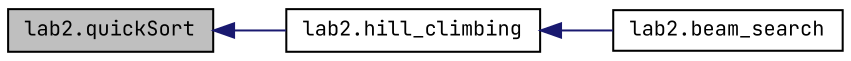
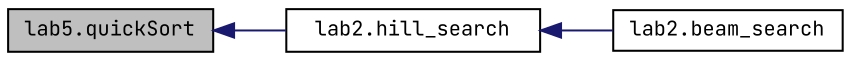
node "lab2.quickSort": label "lab2.quickSort" -> "lab5.quickSort"
node "lab2.hill_climbing": label "lab2.hill_climbing" -> "lab2.hill_search"
